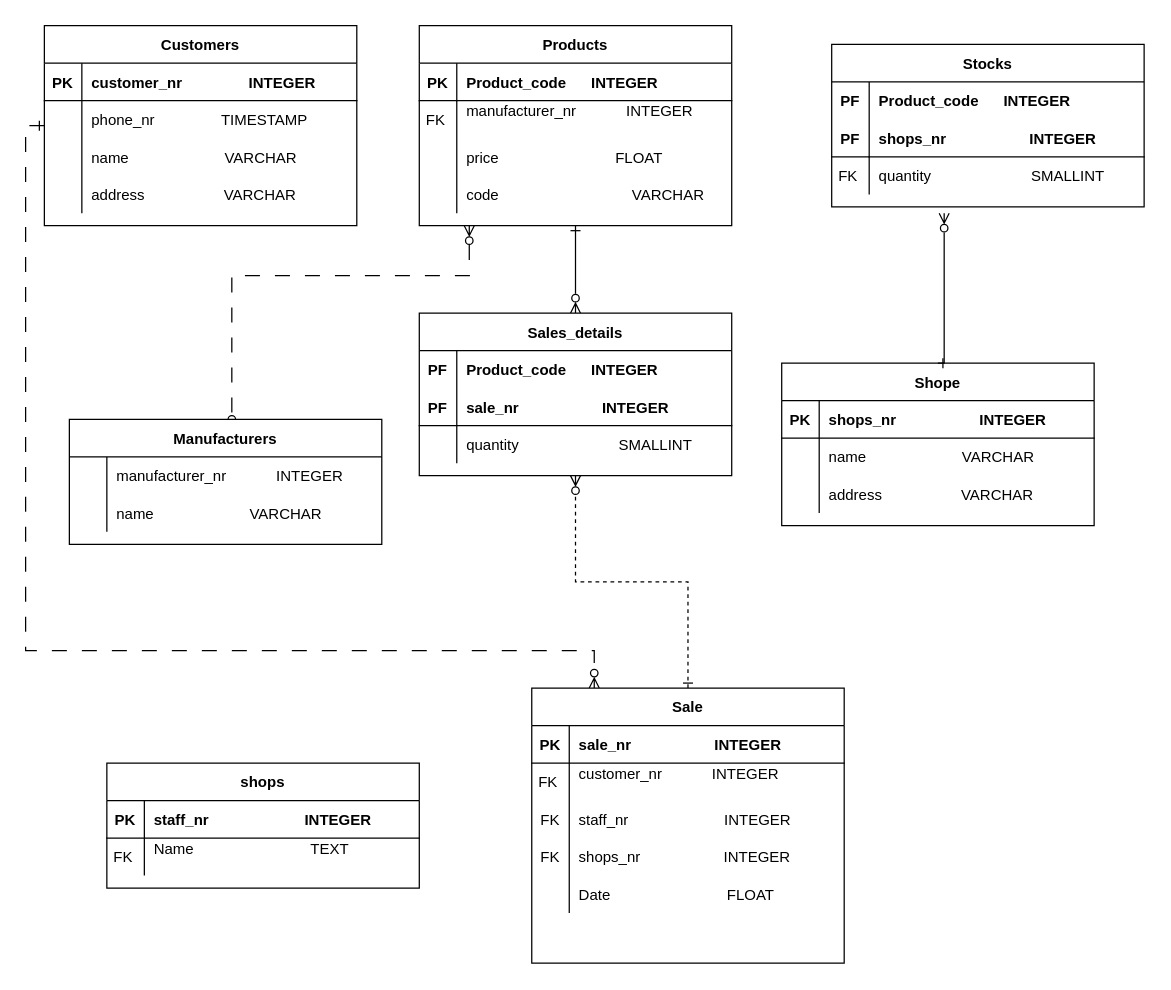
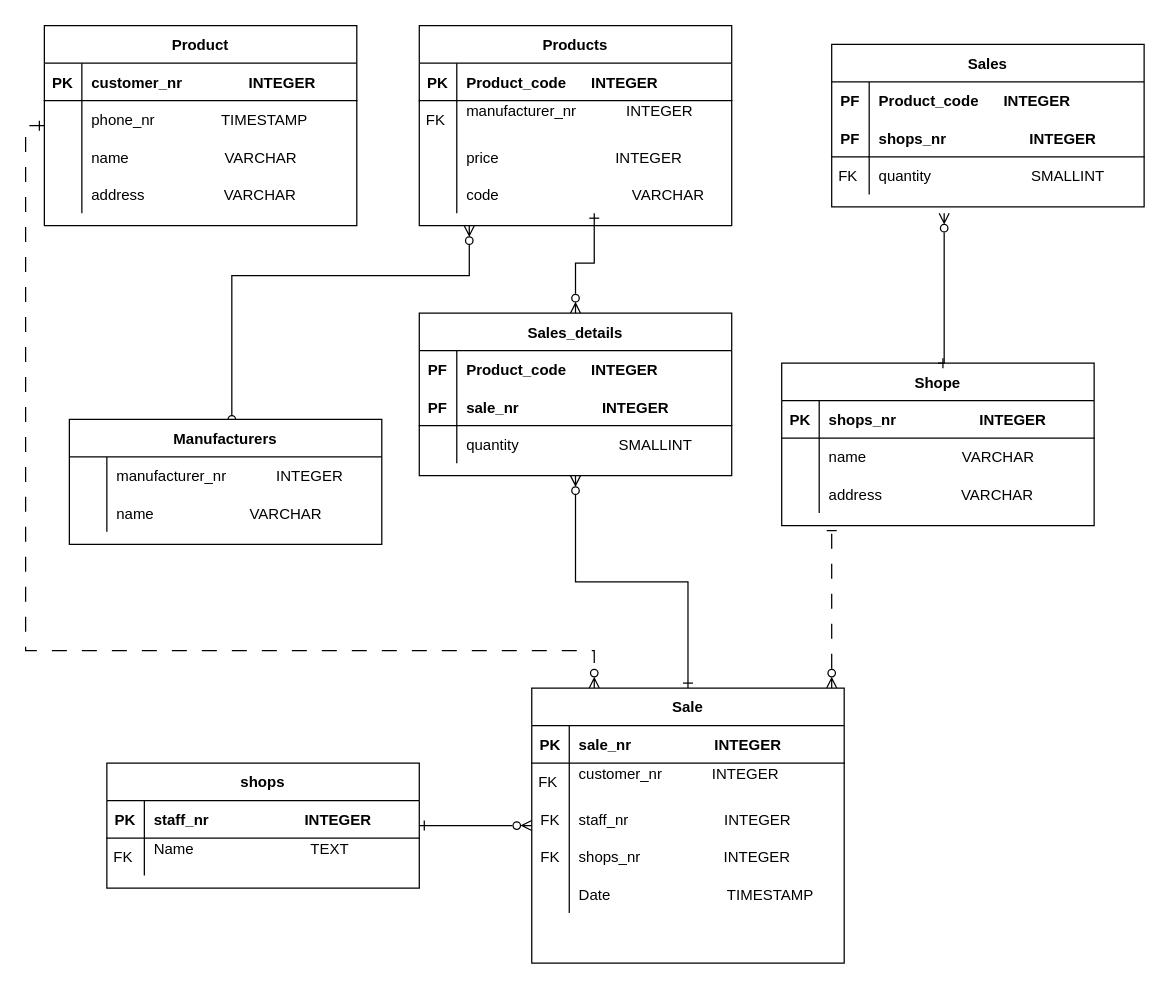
node "Customers": label "Customers" -> "Product"
node "Stocks": label "Stocks" -> "Sales"
node "price FLOAT": label "price FLOAT" -> "price INTEGER"
edge "Products" -- "Sales_details": now "code VARCHAR" -- "Sales_details"
edge "Products" -- "Manufacturers": style dashed -> solid
edge "Shope" -- "Sale": added
edge "Sales_details" -- "Sale": style dashed -> solid
edge "shops" -- "Sale": added
node "Date FLOAT": label "Date FLOAT" -> "Date TIMESTAMP"
